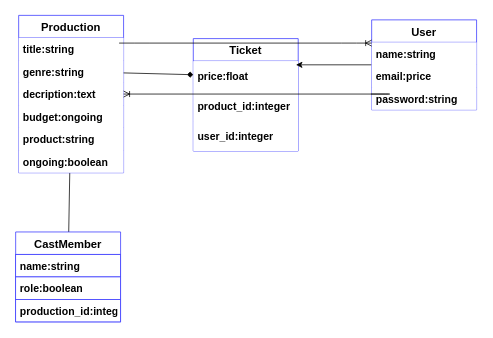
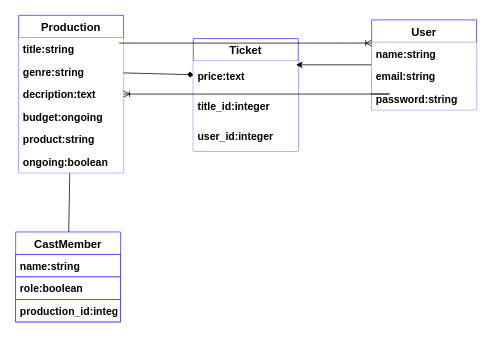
node "price:float": label "price:float" -> "price:text"
node "email:price": label "email:price" -> "email:string"
node "product_id:integer": label "product_id:integer" -> "title_id:integer"
